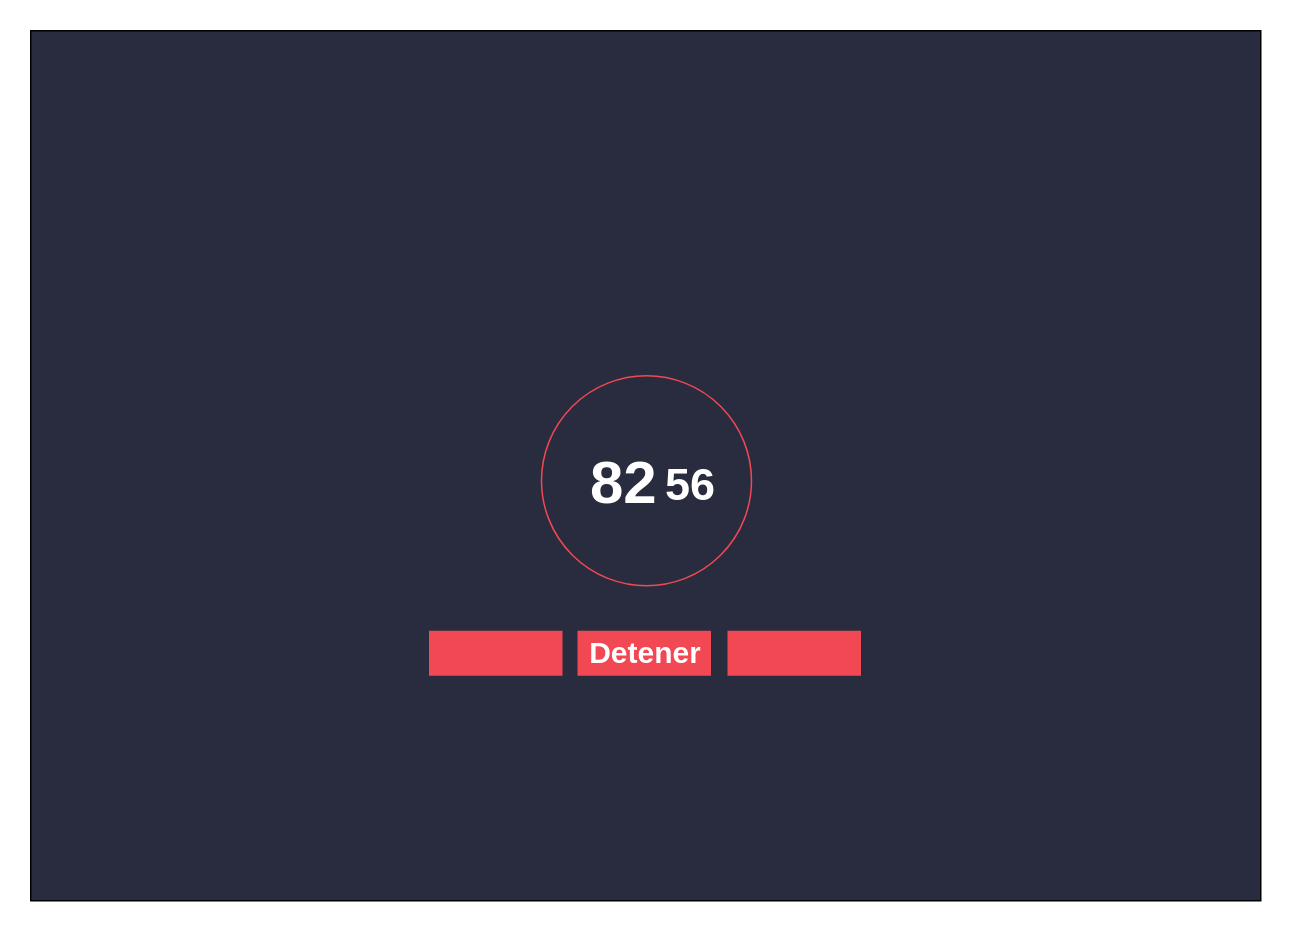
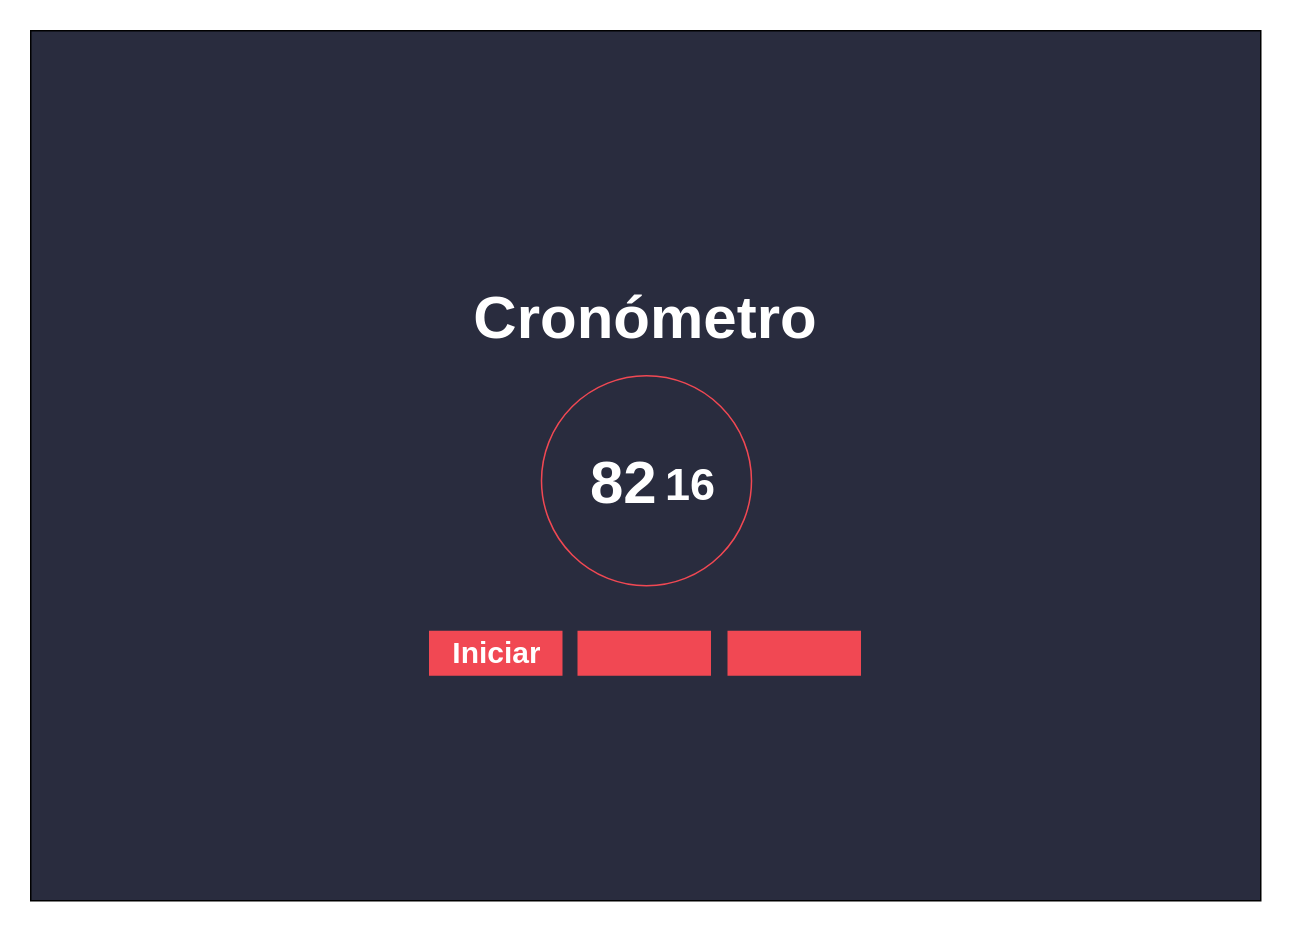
node "Cronómetro": added
node "56": label "56" -> "16"
node "Iniciar": added
node "Detener": removed
